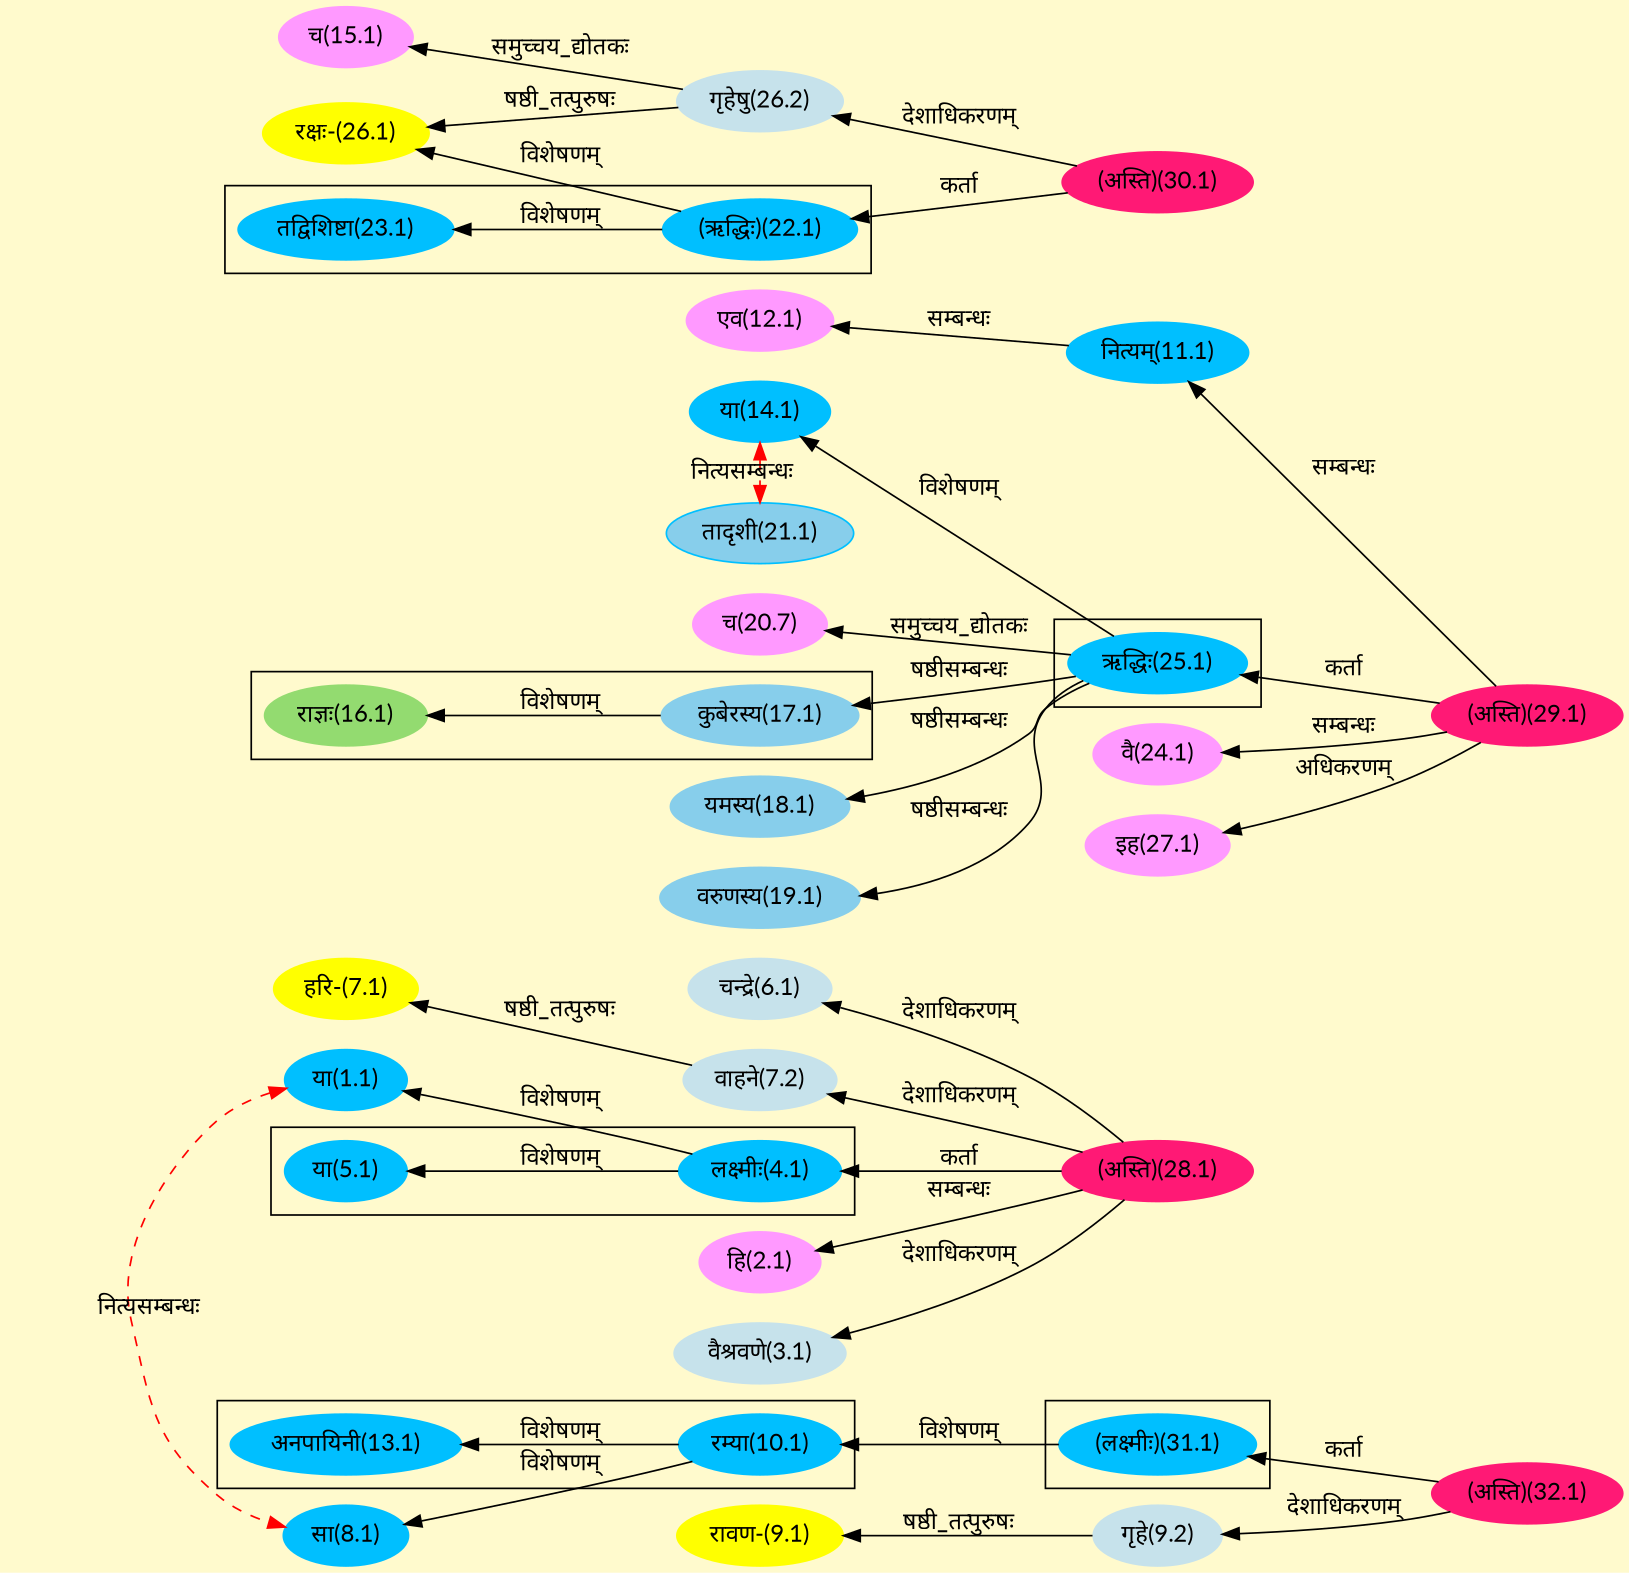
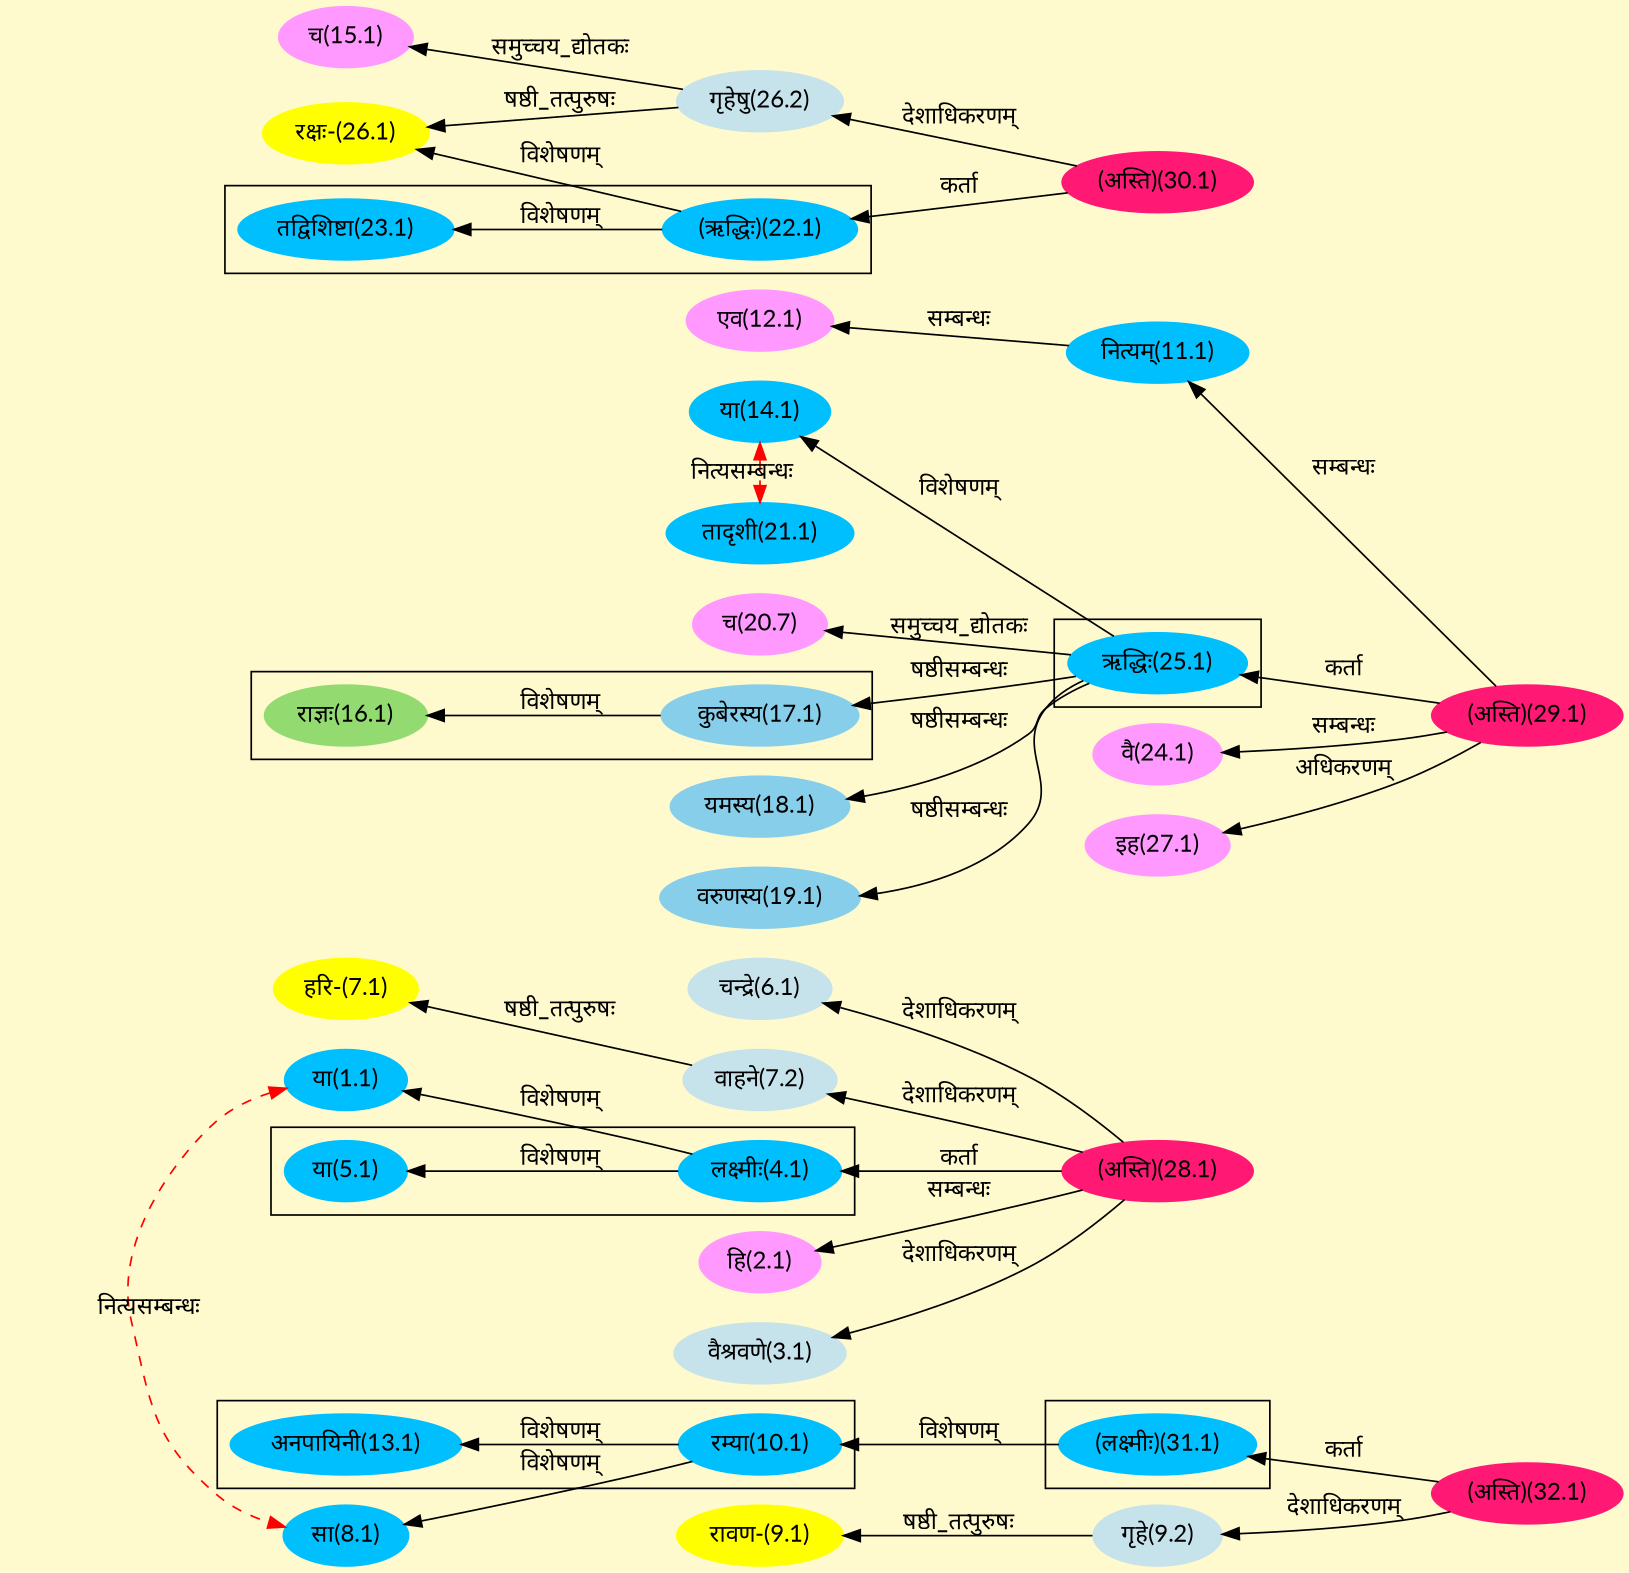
node "तादृशी(21.1)": fillcolor #87ceeb -> #00bfff
